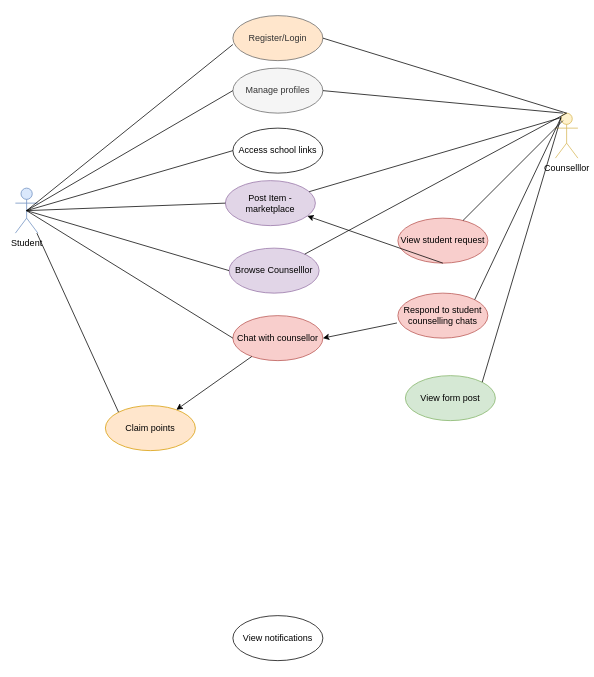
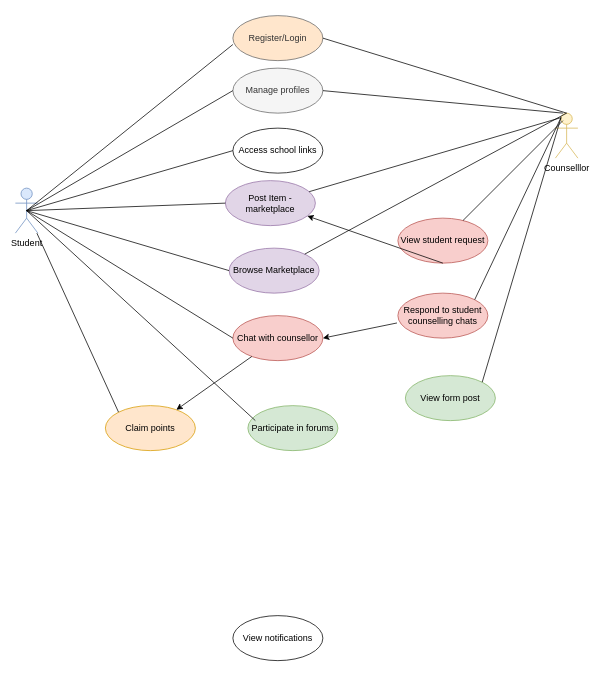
node "Browse Counselllor": label "Browse Counselllor" -> "Browse Marketplace"
edge "Student" -- "Participate in forums": added
node "Participate in forums": added
